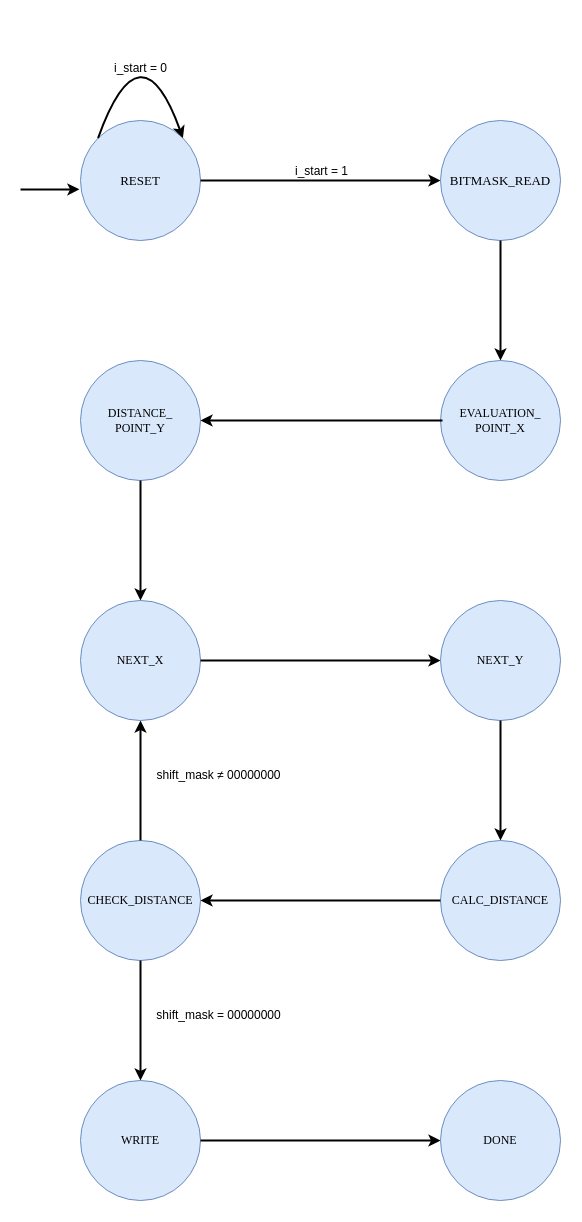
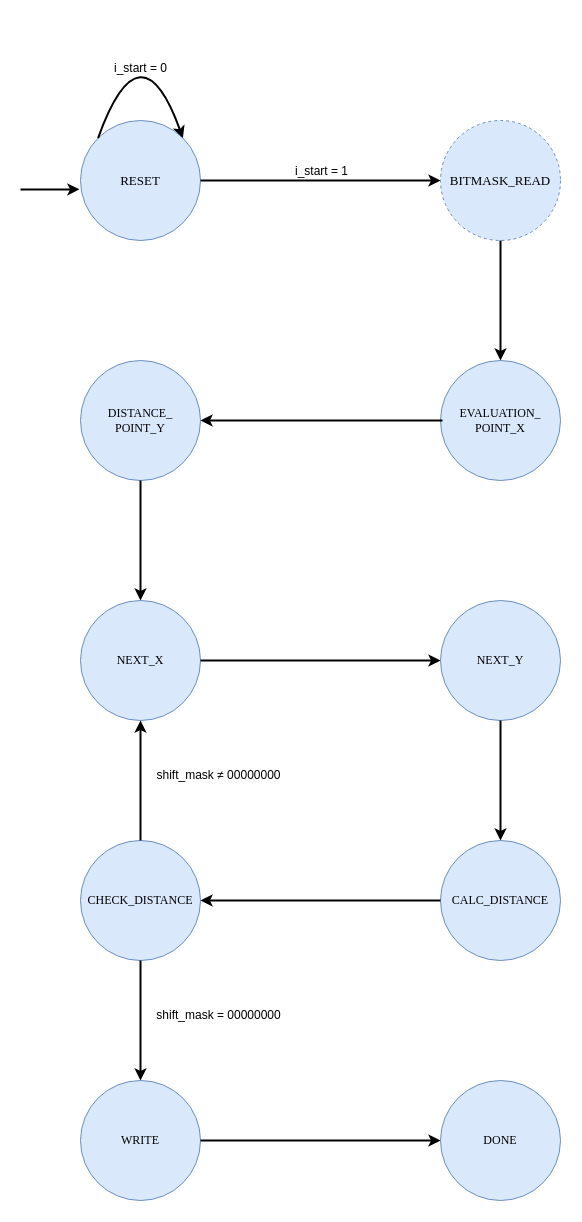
node "BITMASK_READ": style solid -> dashed
